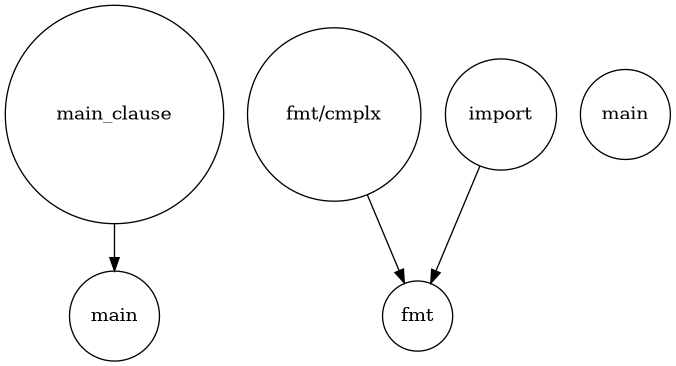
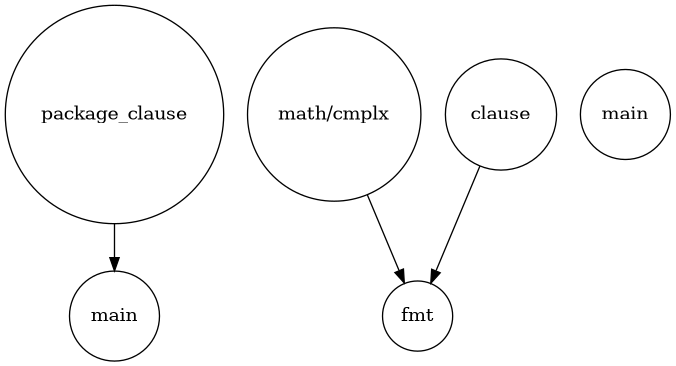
node "main_clause": label "main_clause" -> "package_clause"
node "fmt/cmplx": label "fmt/cmplx" -> "math/cmplx"
node "import": label "import" -> "clause"
